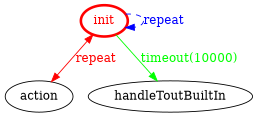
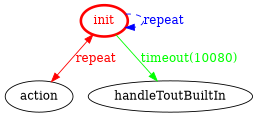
edge "init" -> "handleToutBuiltIn": label "timeout(10000)" -> "timeout(10080)"
